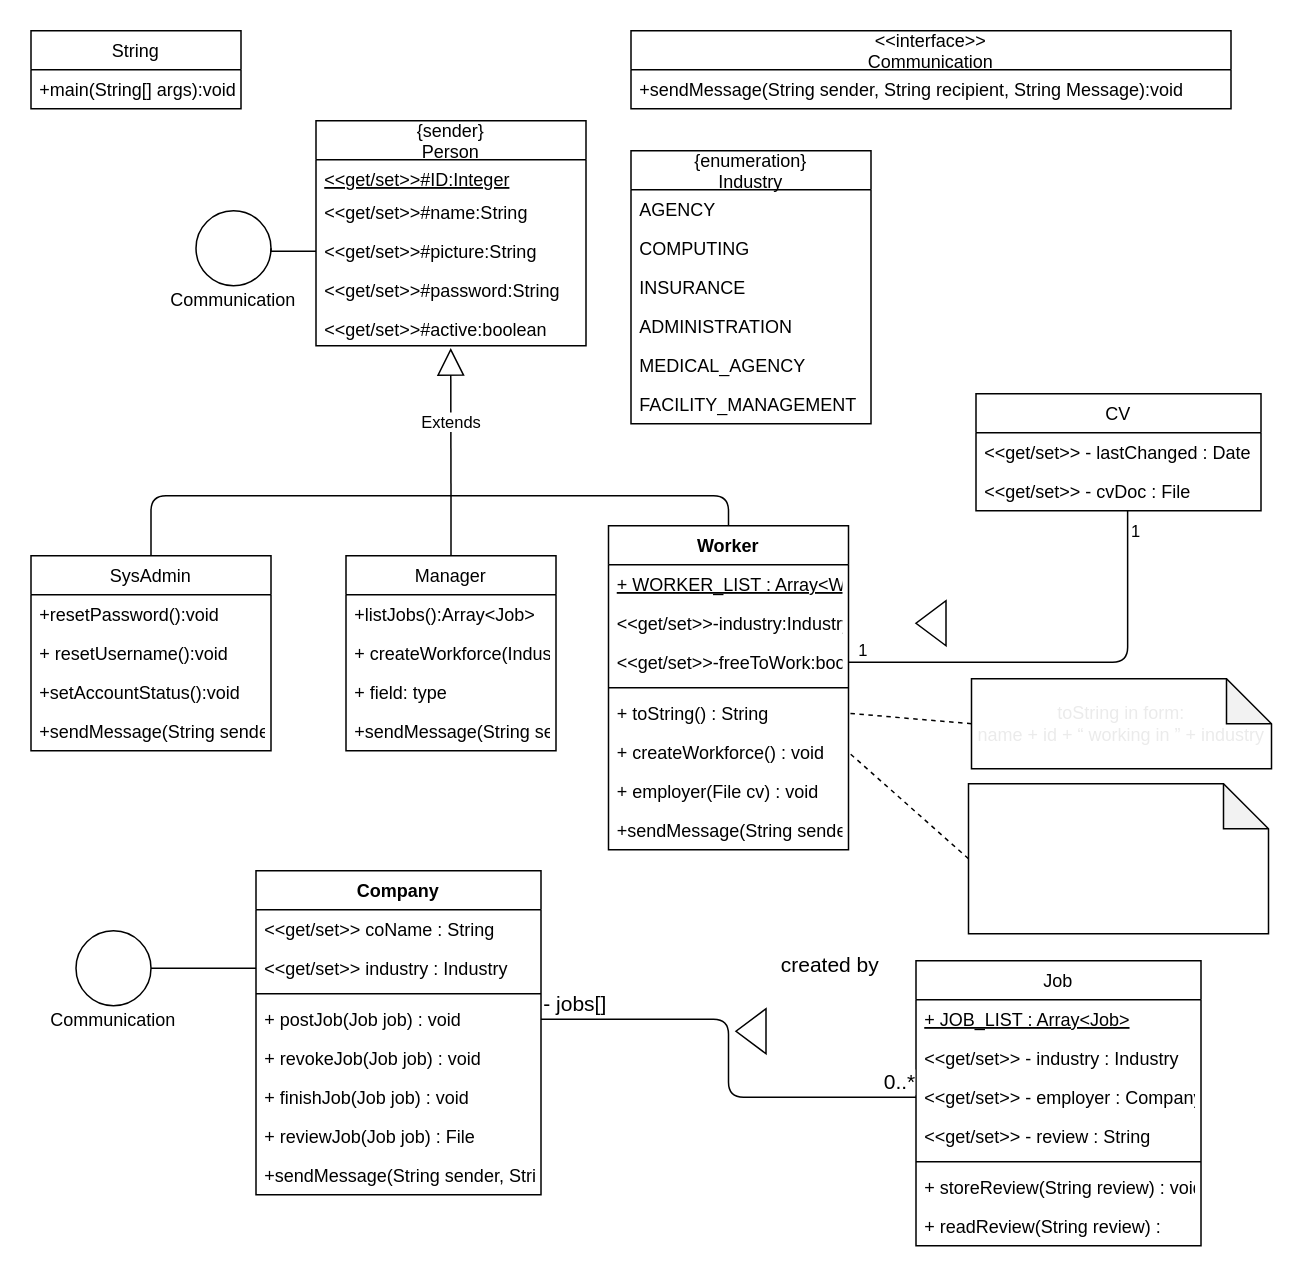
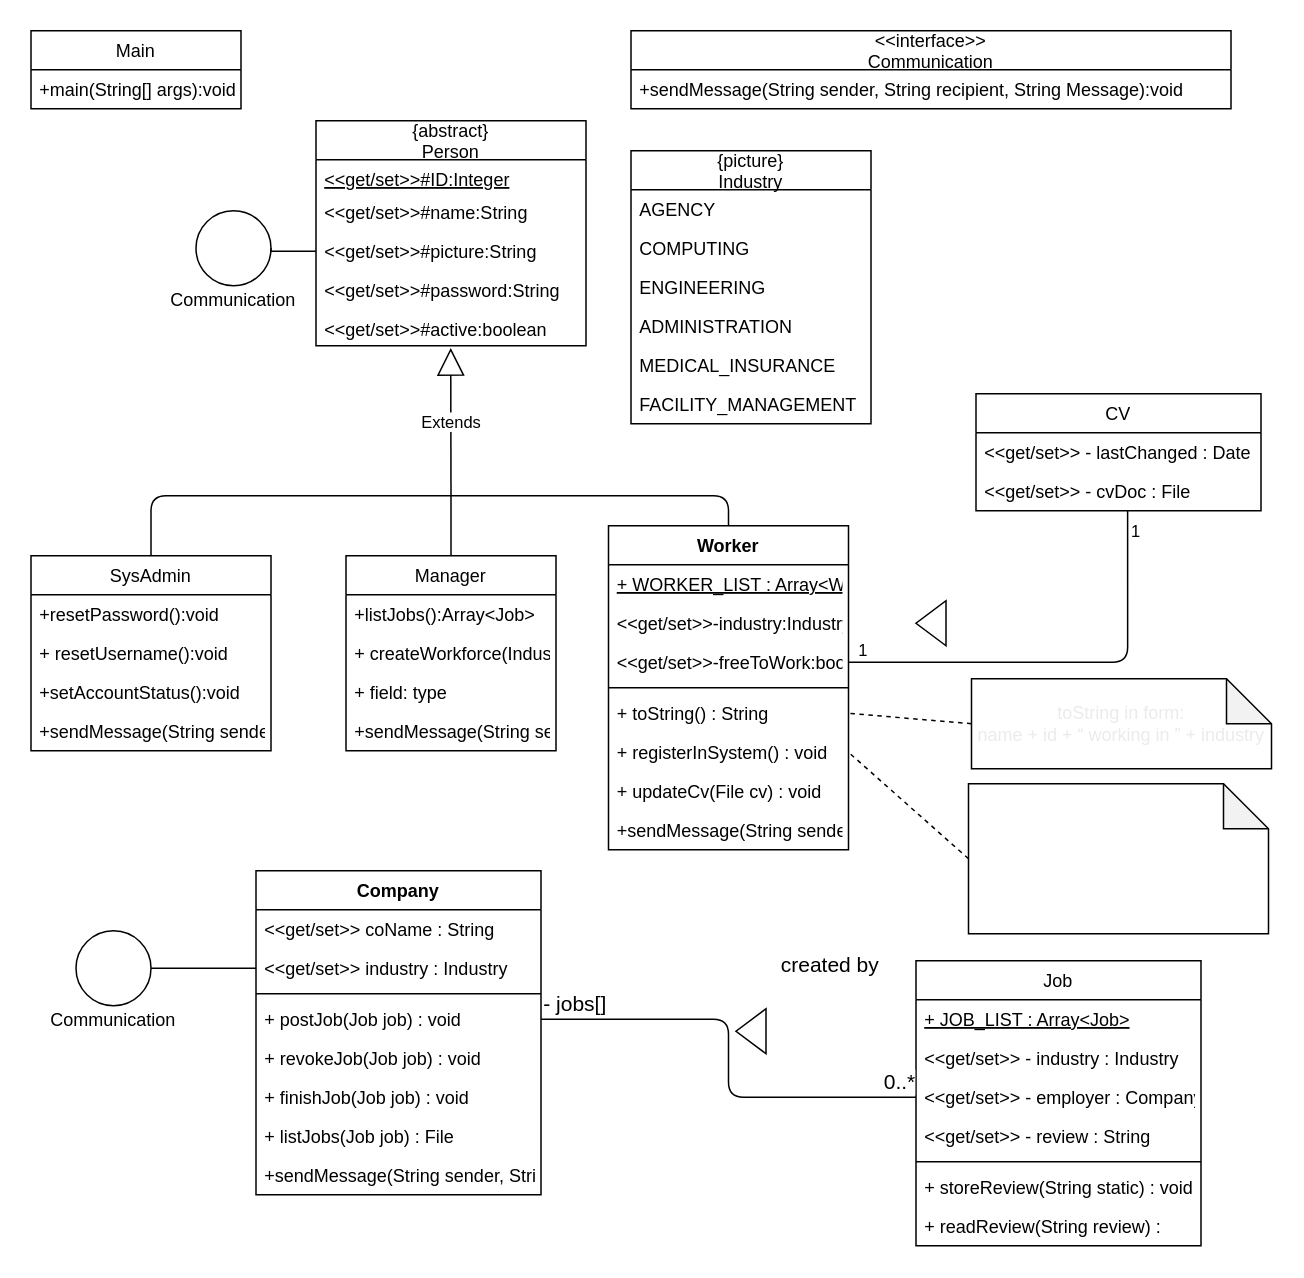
node "String": label "String" -> "Main"
node "{sender} Person": label "{sender} Person" -> "{abstract} Person"
node "{enumeration} Industry": label "{enumeration} Industry" -> "{picture} Industry"
node "INSURANCE": label "INSURANCE" -> "ENGINEERING"
node "MEDICAL_AGENCY": label "MEDICAL_AGENCY" -> "MEDICAL_INSURANCE"
node "+ createWorkforce() : void": label "+ createWorkforce() : void" -> "+ registerInSystem() : void"
node "+ employer(File cv) : void": label "+ employer(File cv) : void" -> "+ updateCv(File cv) : void"
node "+ reviewJob(Job job) : File": label "+ reviewJob(Job job) : File" -> "+ listJobs(Job job) : File"
node "+ storeReview(String review) : void": label "+ storeReview(String review) : void" -> "+ storeReview(String static) : void"
